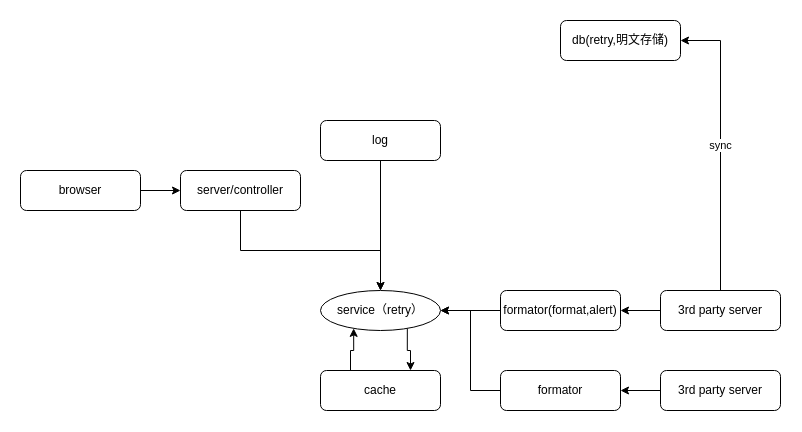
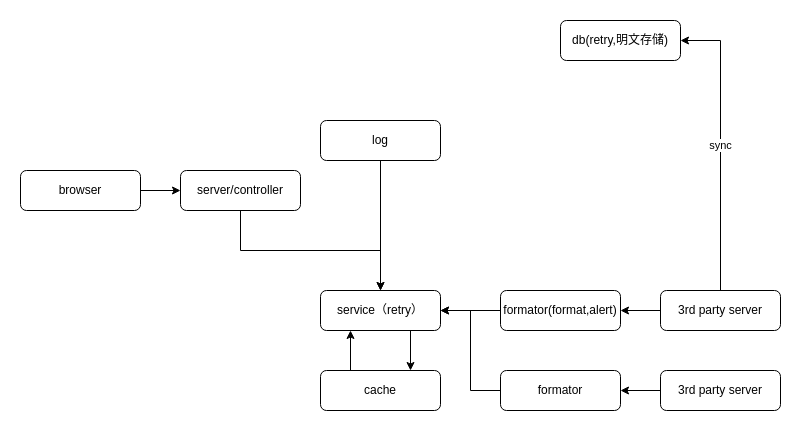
node "service（retry）": shape ellipse -> rounded rectangle
